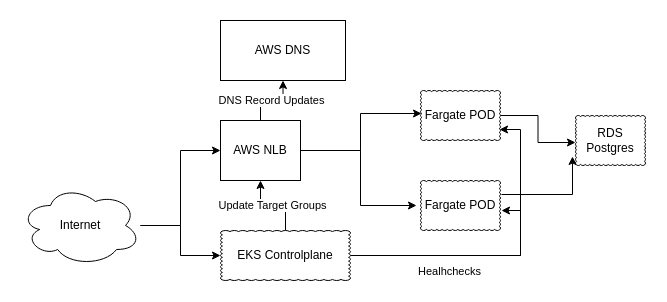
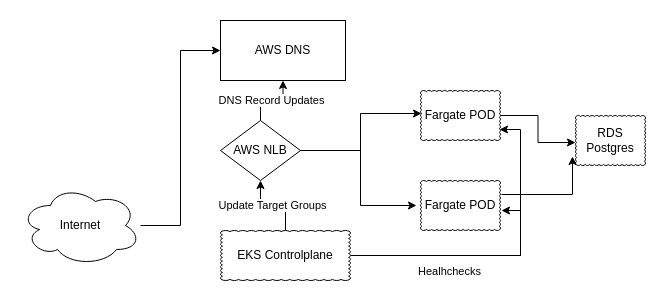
edge "Internet" -> "AWS NLB": removed
node "AWS NLB": shape rectangle -> diamond
edge "Internet" -> "EKS Controlplane": now "Internet" -> "AWS DNS"
